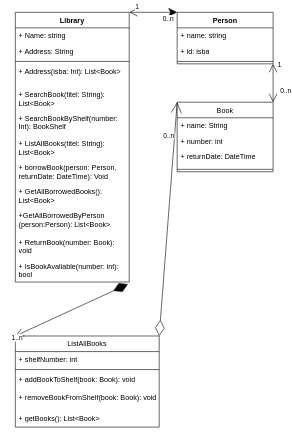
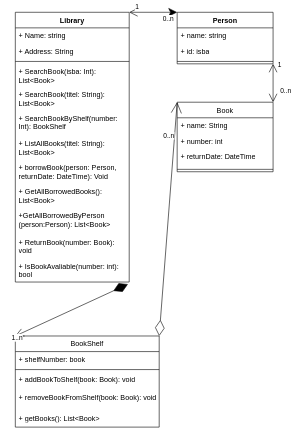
node "+ Address(isba: Int): List<Book>": label "+ Address(isba: Int): List<Book>" -> "+ SearchBook(isba: Int): List<Book>"
node "ListAllBooks": label "ListAllBooks" -> "BookShelf"
node "+ shelfNumber: int": label "+ shelfNumber: int" -> "+ shelfNumber: book"
